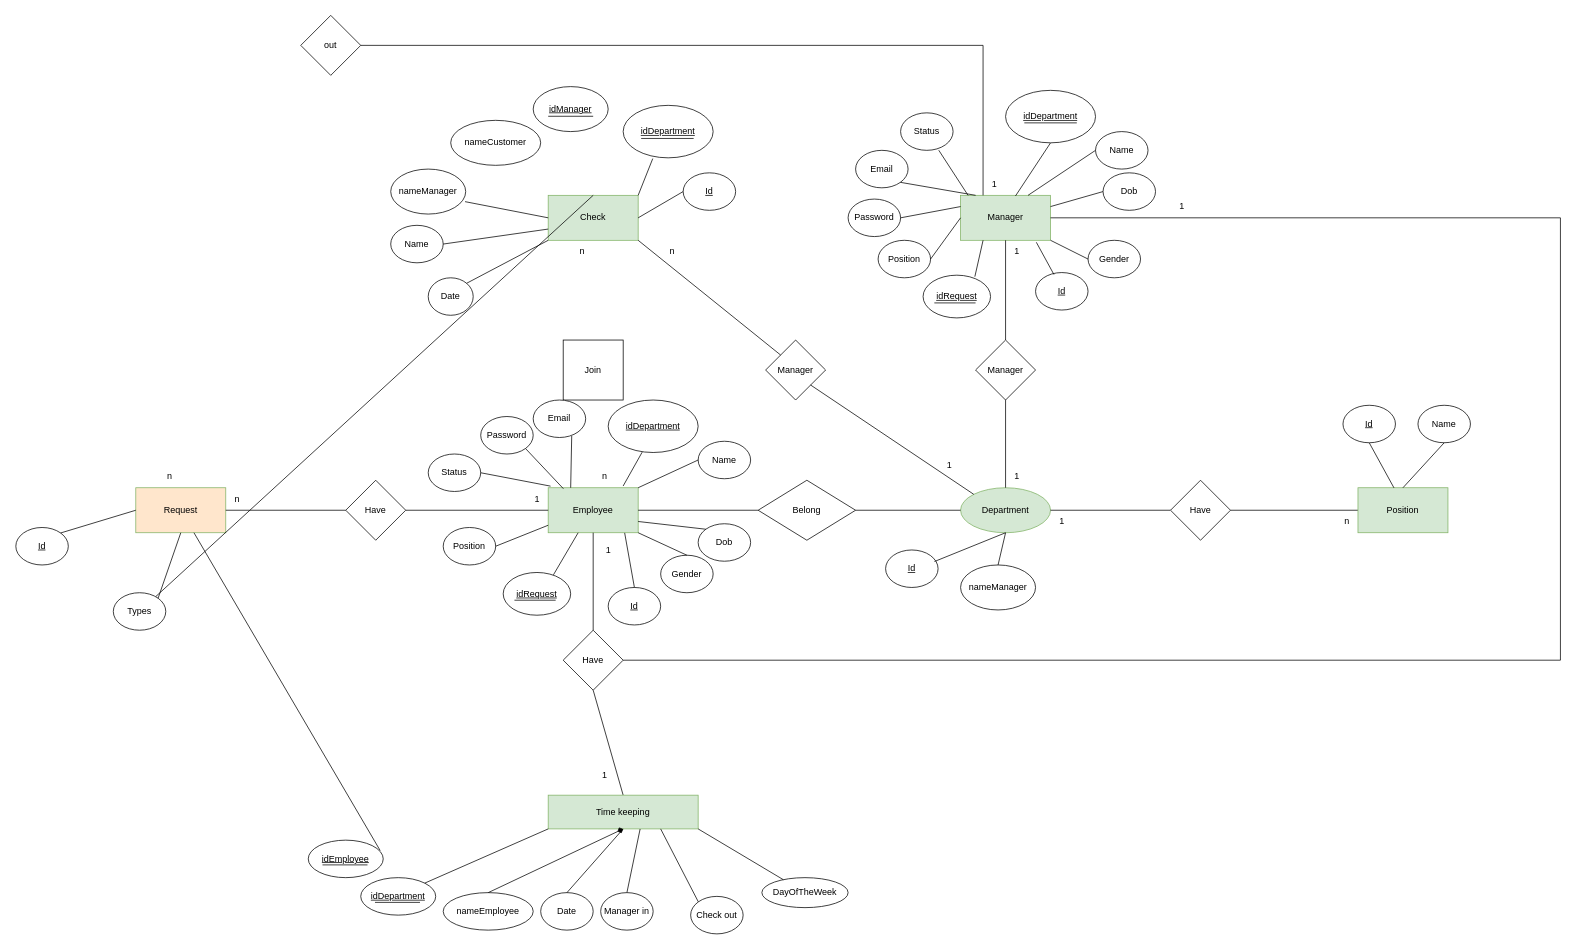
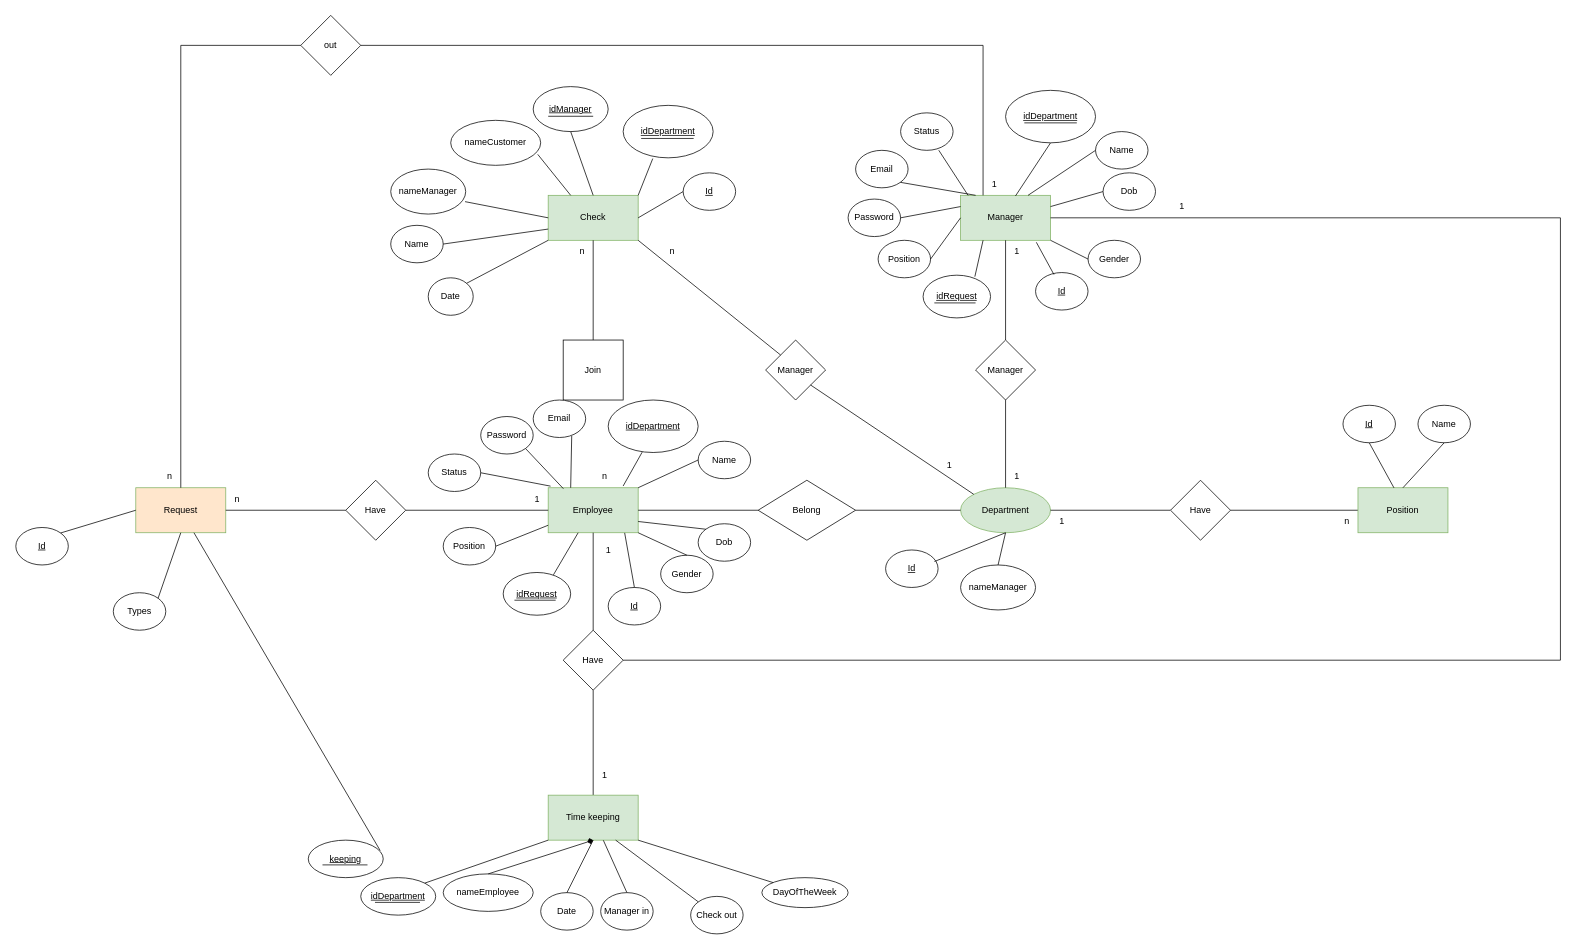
edge "nameCustomer" -- "Check": added
edge "out" -- "Request": added
edge "Check" -- "Join": added
edge "Check" -- "Types": now "Check" -- "idManager"
node "Time keeping": size 150x34 -> 90x45
node "idEmployee": label "idEmployee" -> "keeping"
node "nameEmployee": moved (488, 912) -> (488, 893)
